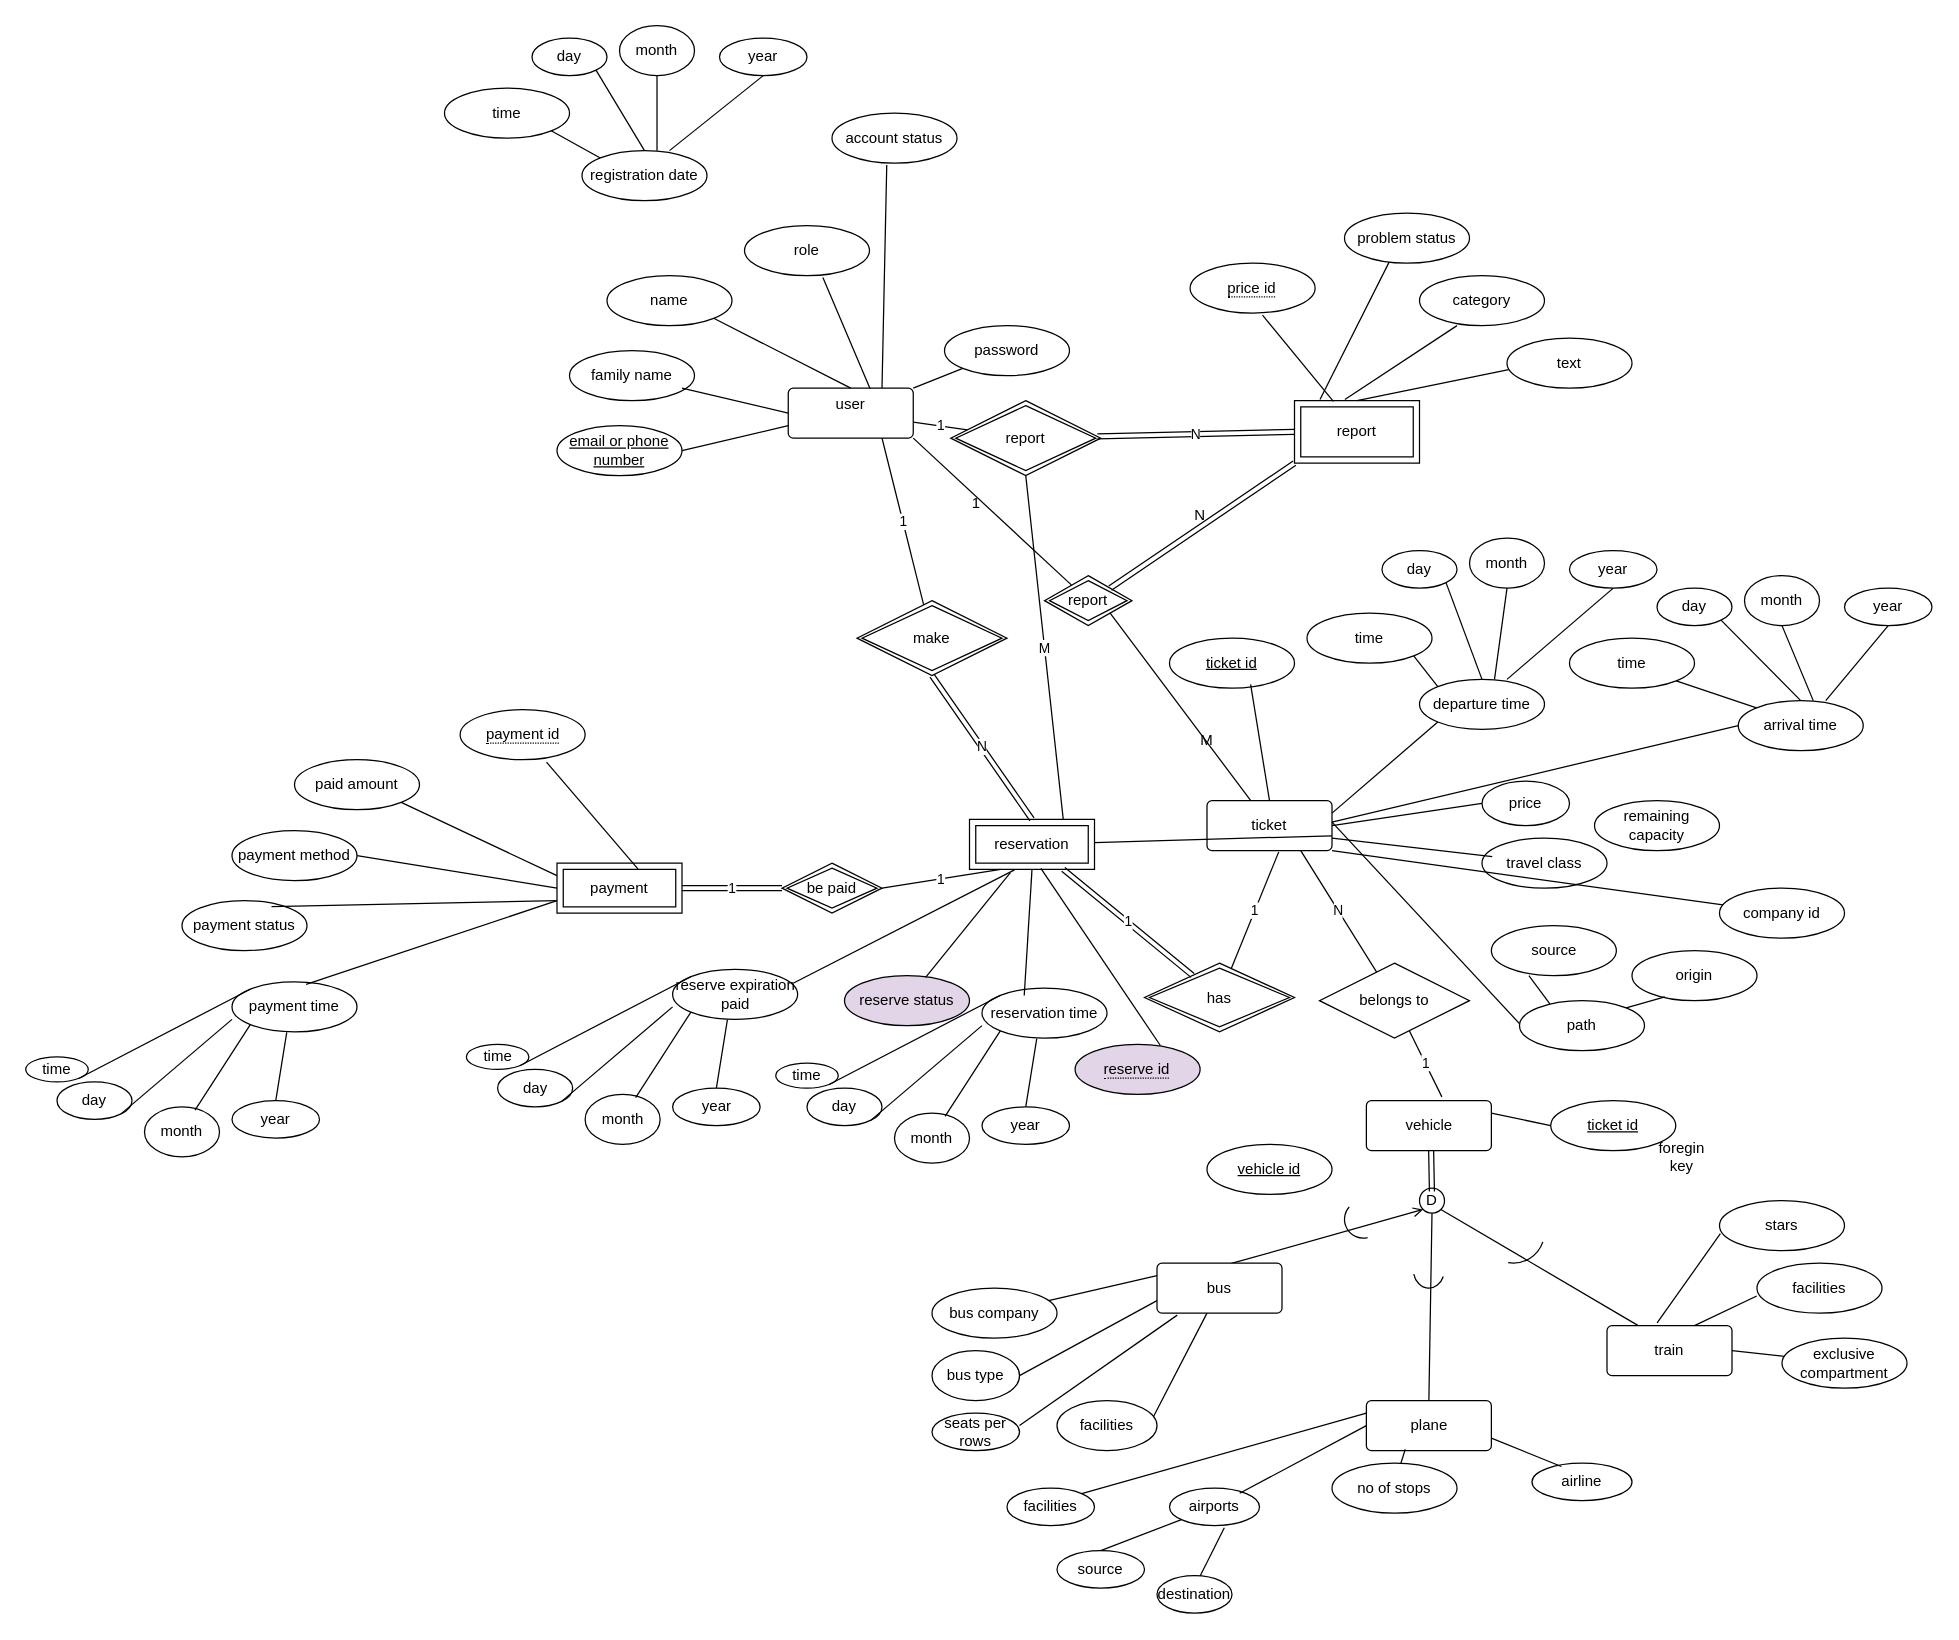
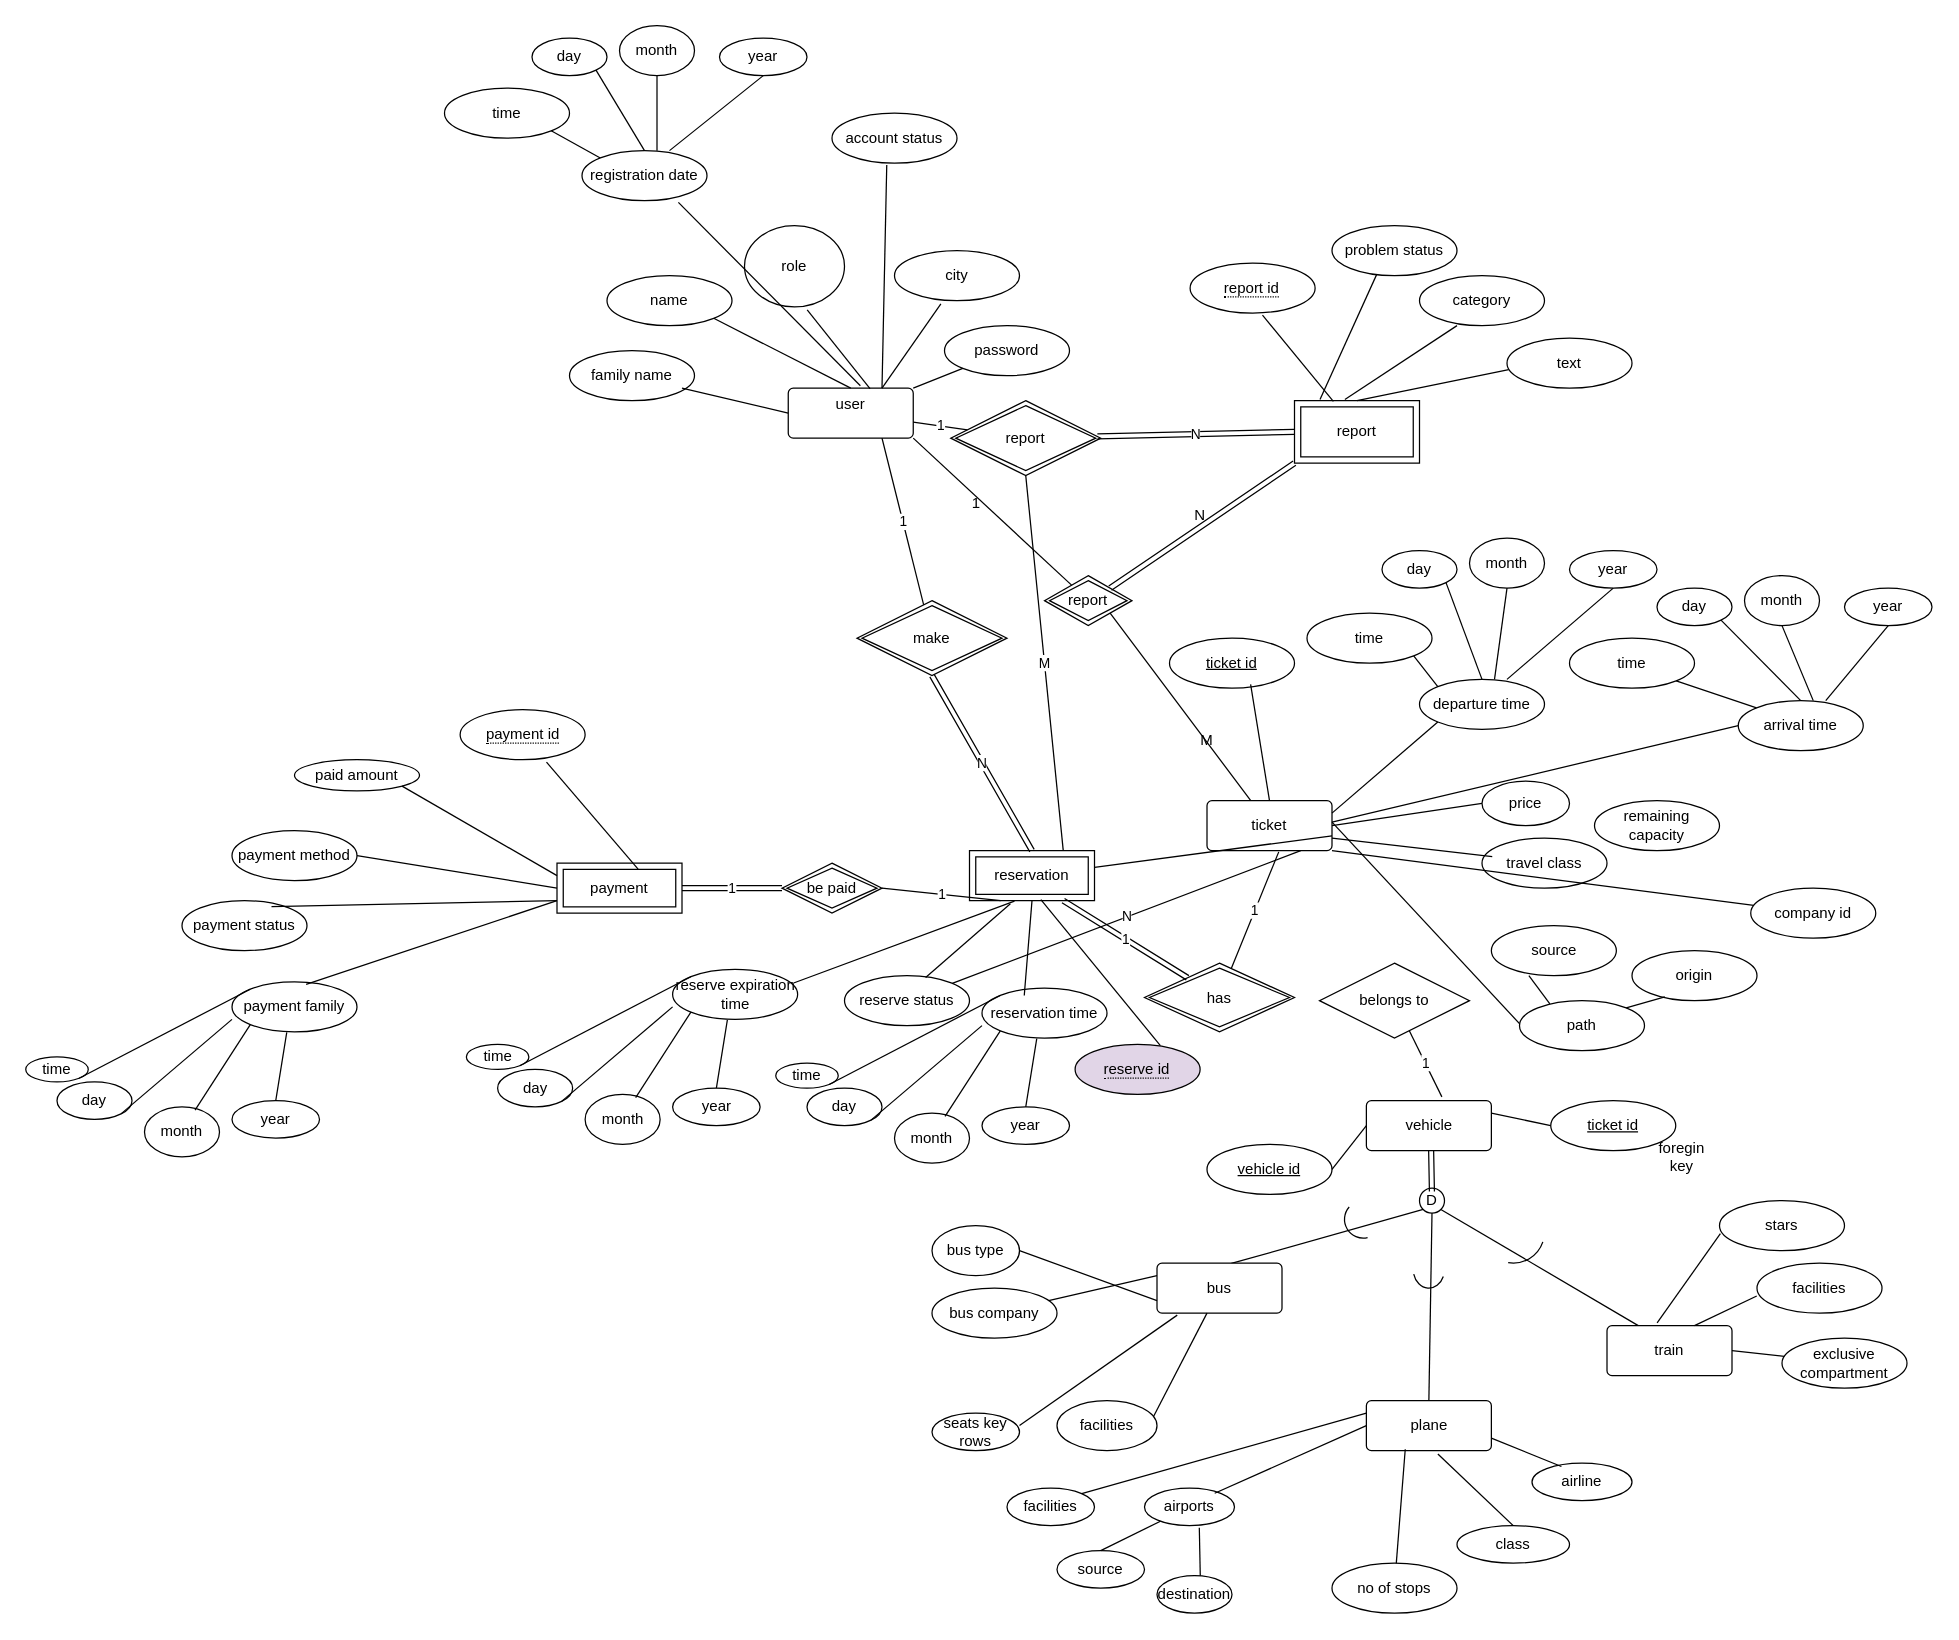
node "problem status": moved (1407, 238) -> (1394, 251)
node "role": size 125x50 -> 100x81
node "city": added
node "price id": label "price id" -> "report id"
edge "registration date" -- "user": added
edge "city" -- "user": added
edge "user" -- "email or phone number": removed
node "email or phone number": removed
node "paid amount": size 125x50 -> 125x31
node "reservation": moved (1032, 844) -> (1032, 876)
edge "ticket" -- "belongs to": now "ticket" -- "reserve status"
node "company id": moved (1782, 913) -> (1813, 913)
node "reserve expiration paid": label "reserve expiration paid" -> "reserve expiration time"
node "reserve status": fillcolor #e1d5e7 -> #ffffff
node "payment time": label "payment time" -> "payment family"
edge "vehicle" -- "vehicle id": added
edge "bus" -> "D": arrowhead open -> none
node "bus type": moved (976, 1376) -> (976, 1251)
node "seats per rows": label "seats per rows" -> "seats key rows"
node "no of stops": moved (1394, 1488) -> (1394, 1588)
edge "plane" -- "class": added
node "airports": moved (1214, 1507) -> (1189, 1507)
node "class": added
